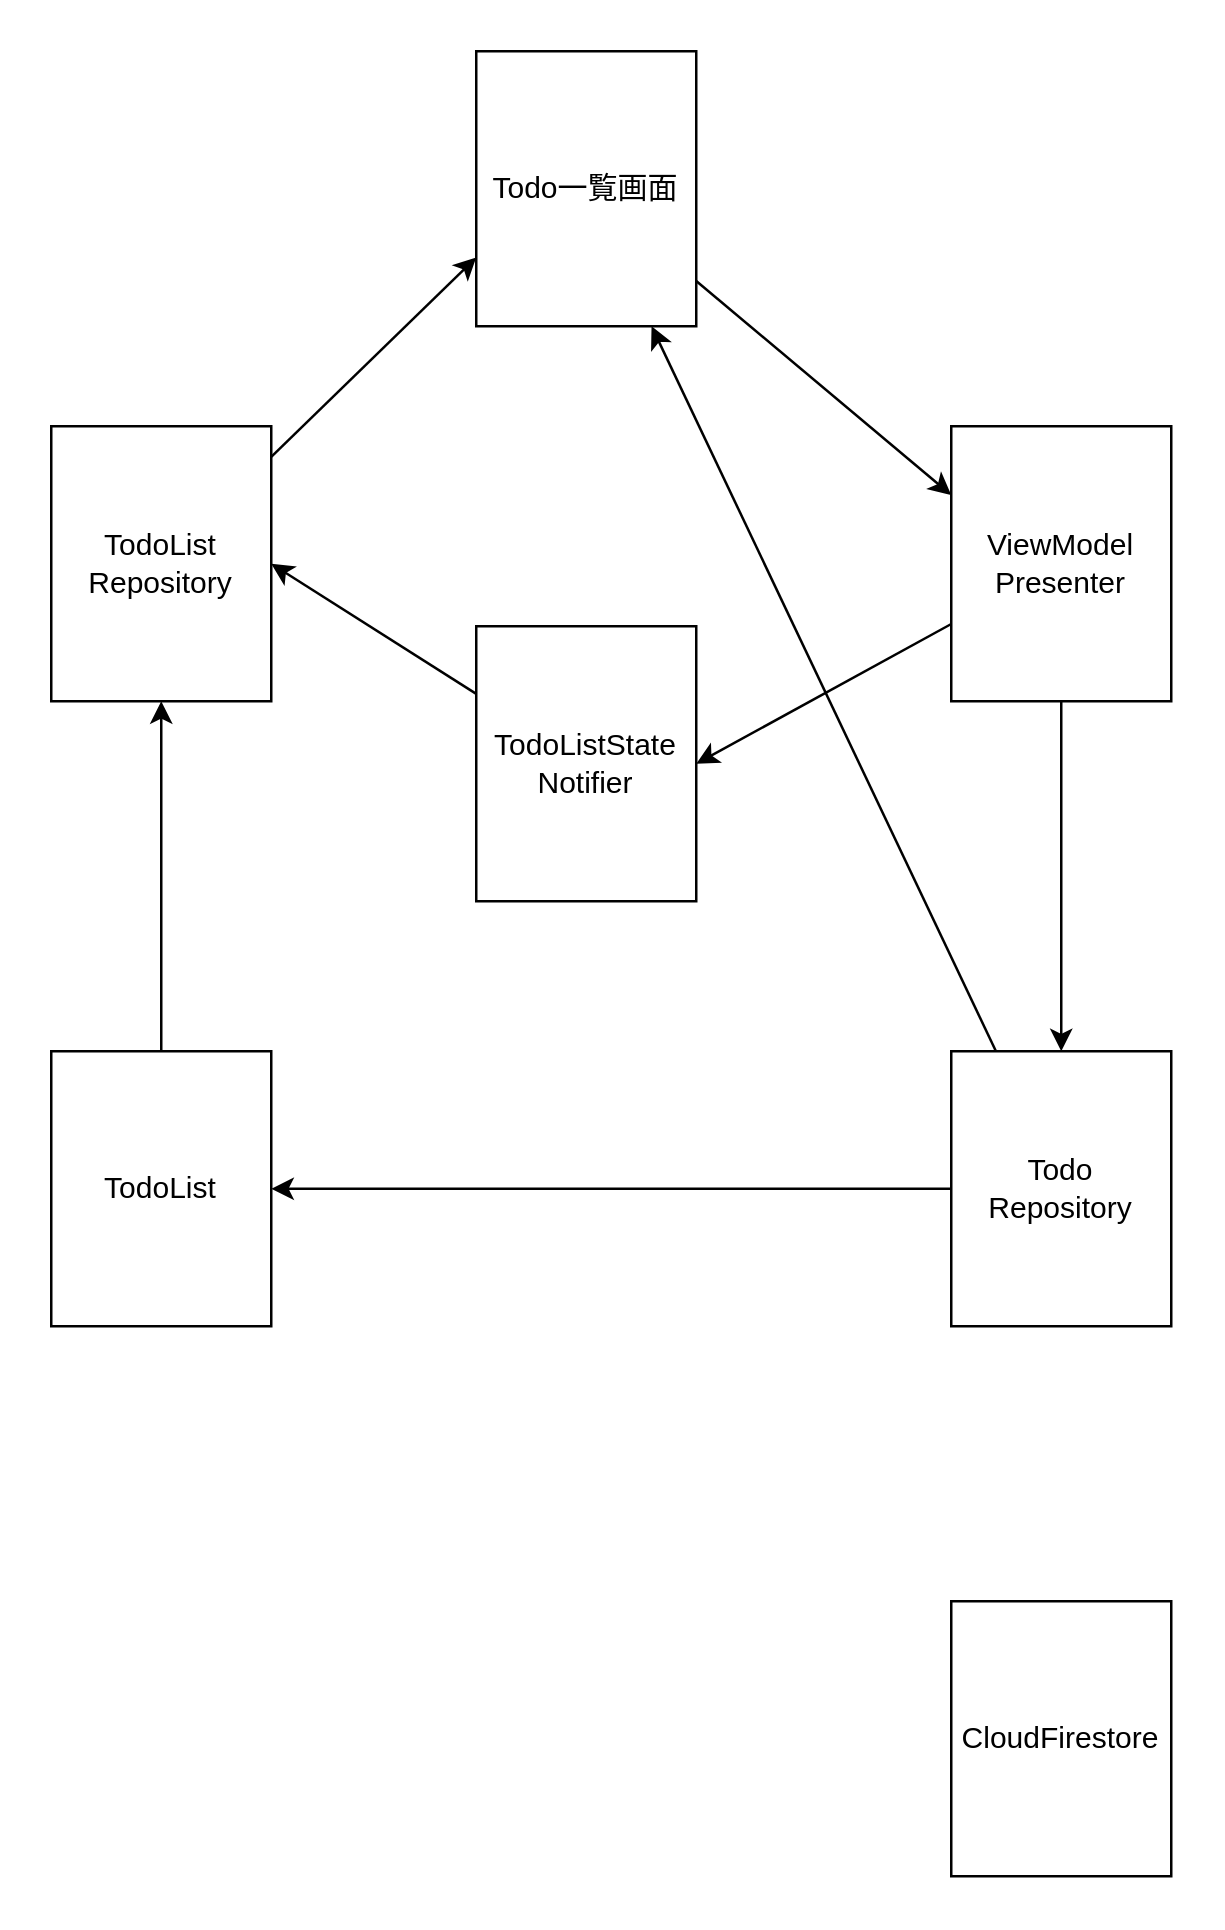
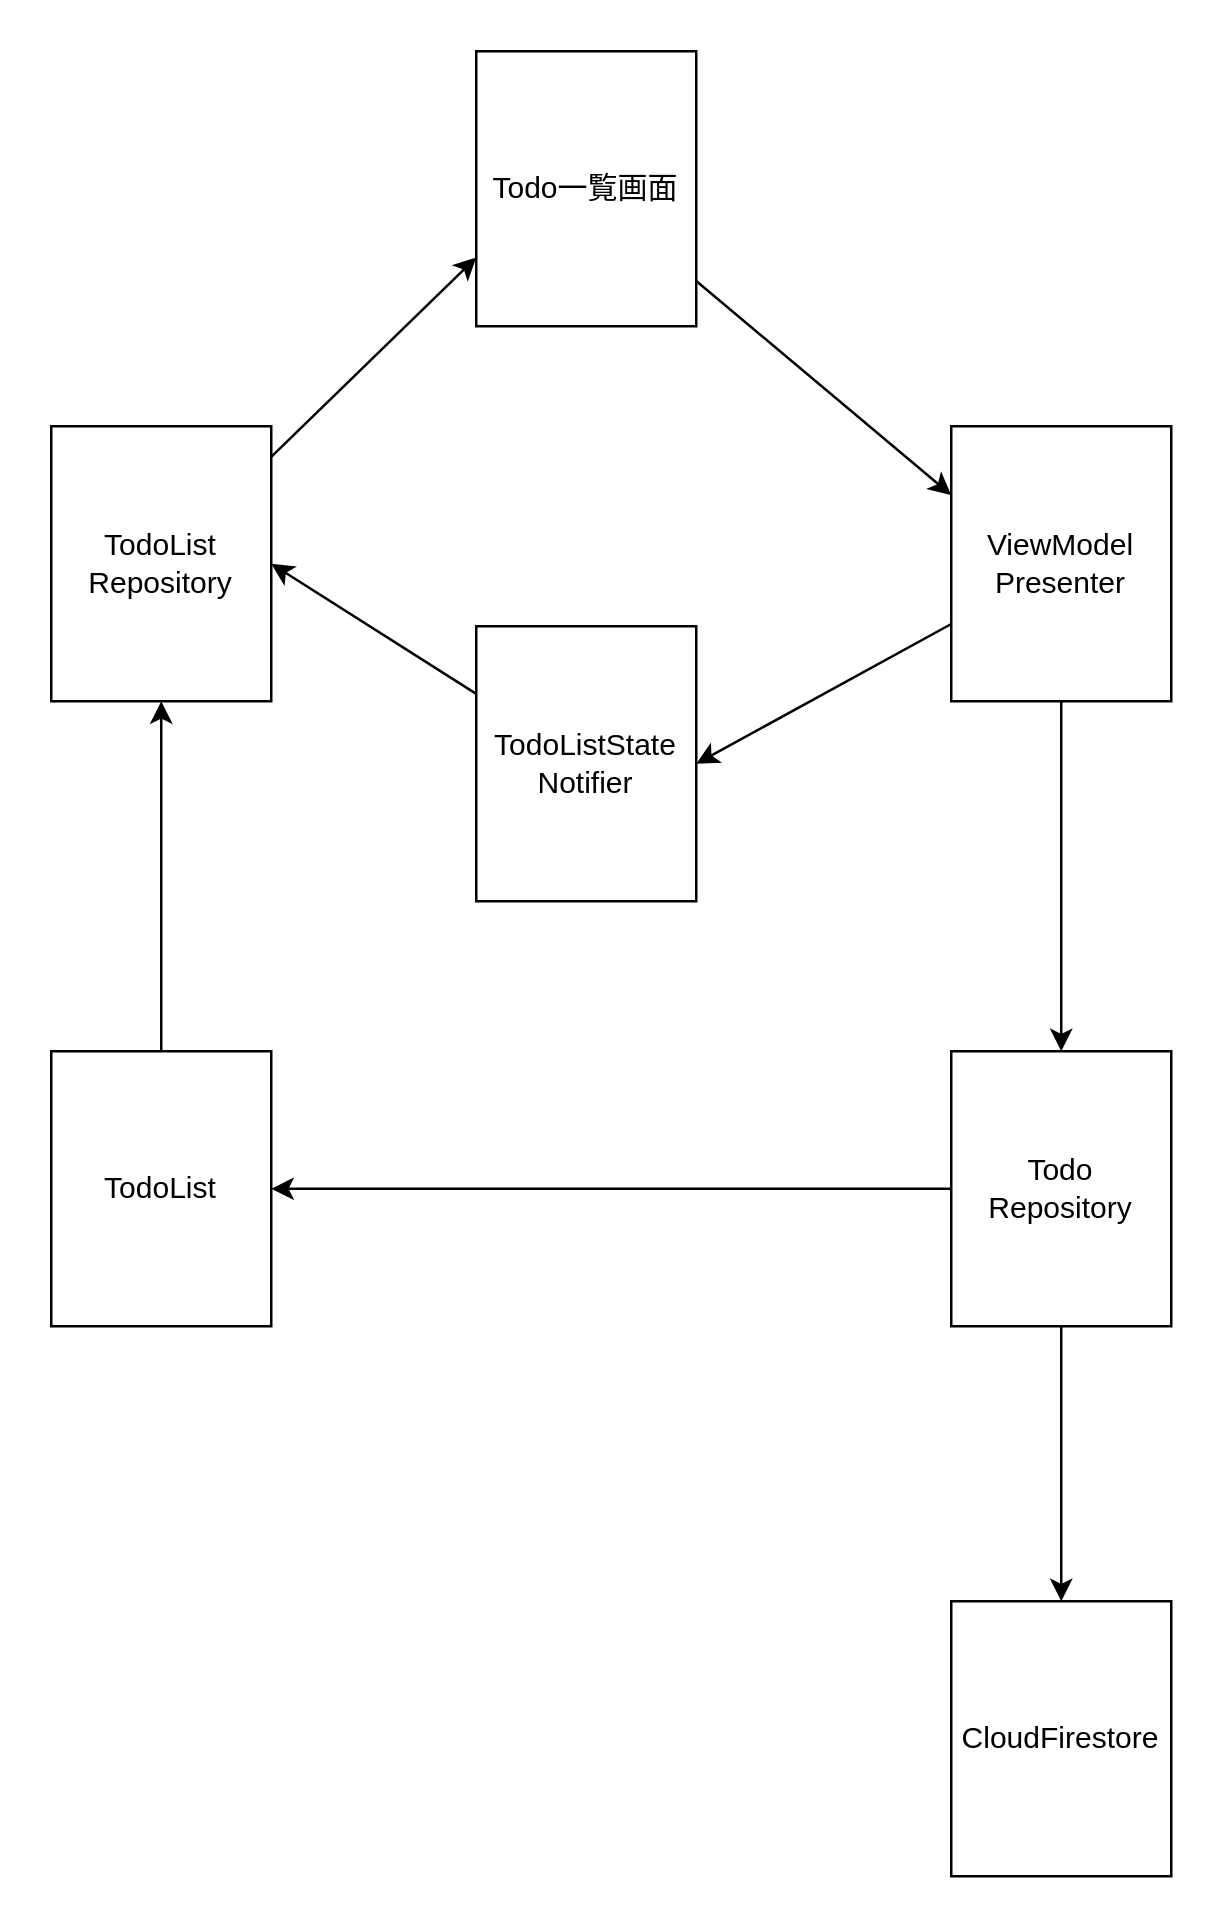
edge "Todo Repository" -> "Todo一覧画面": now "Todo Repository" -> "CloudFirestore"
